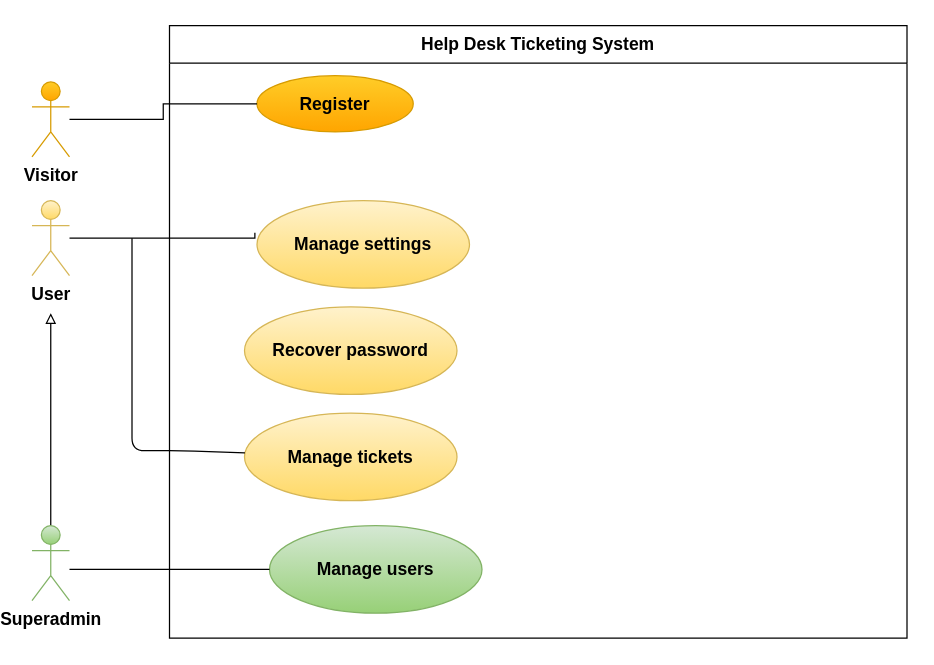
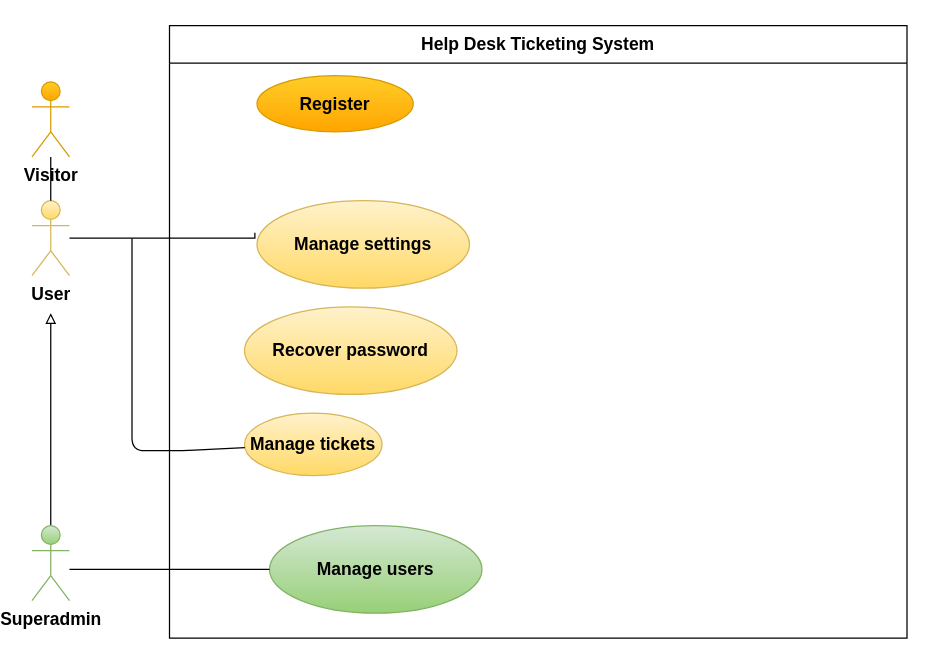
edge "Register" -- "Visitor": now "User" -- "Visitor"
node "Manage tickets": size 213x88 -> 138x63
